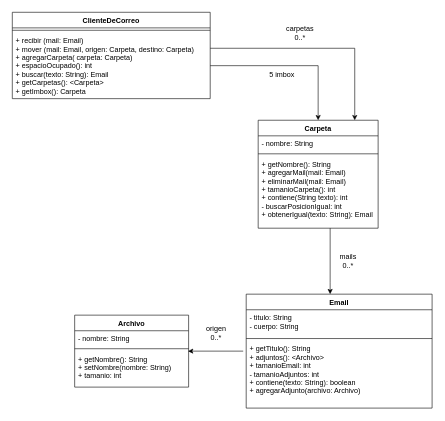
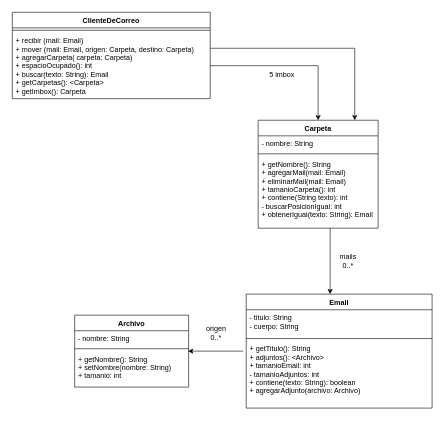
node "carpetas 0..*": removed
